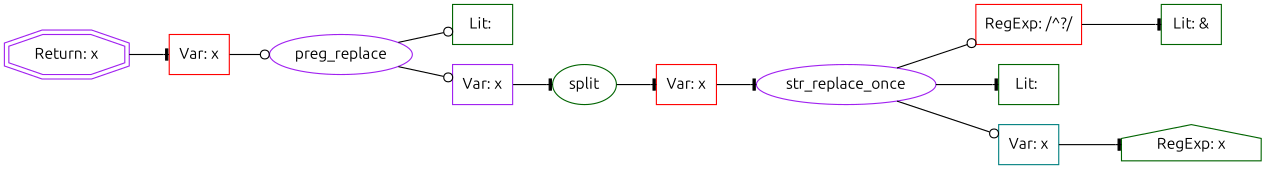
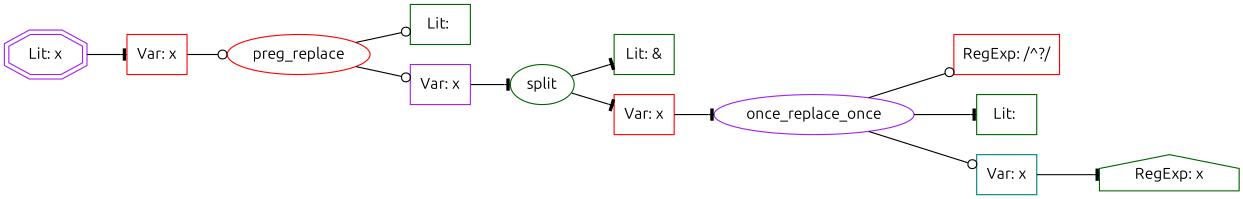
edge "RegExp: /^?/" -> "Lit: &": now "split" -> "Lit: &"
node "Return: x": label "Return: x" -> "Lit: x"
node "preg_replace": color purple -> red
node "str_replace_once": label "str_replace_once" -> "once_replace_once"
